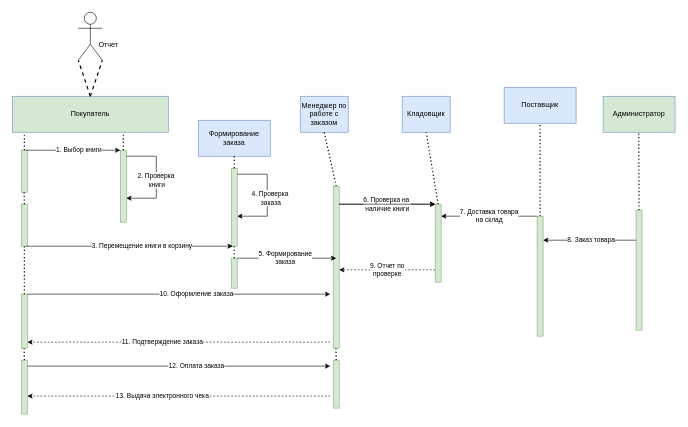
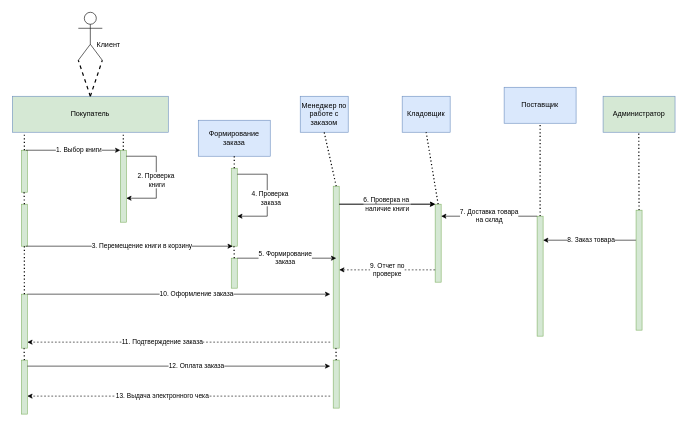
node "Отчет": label "Отчет" -> "Клиент"
